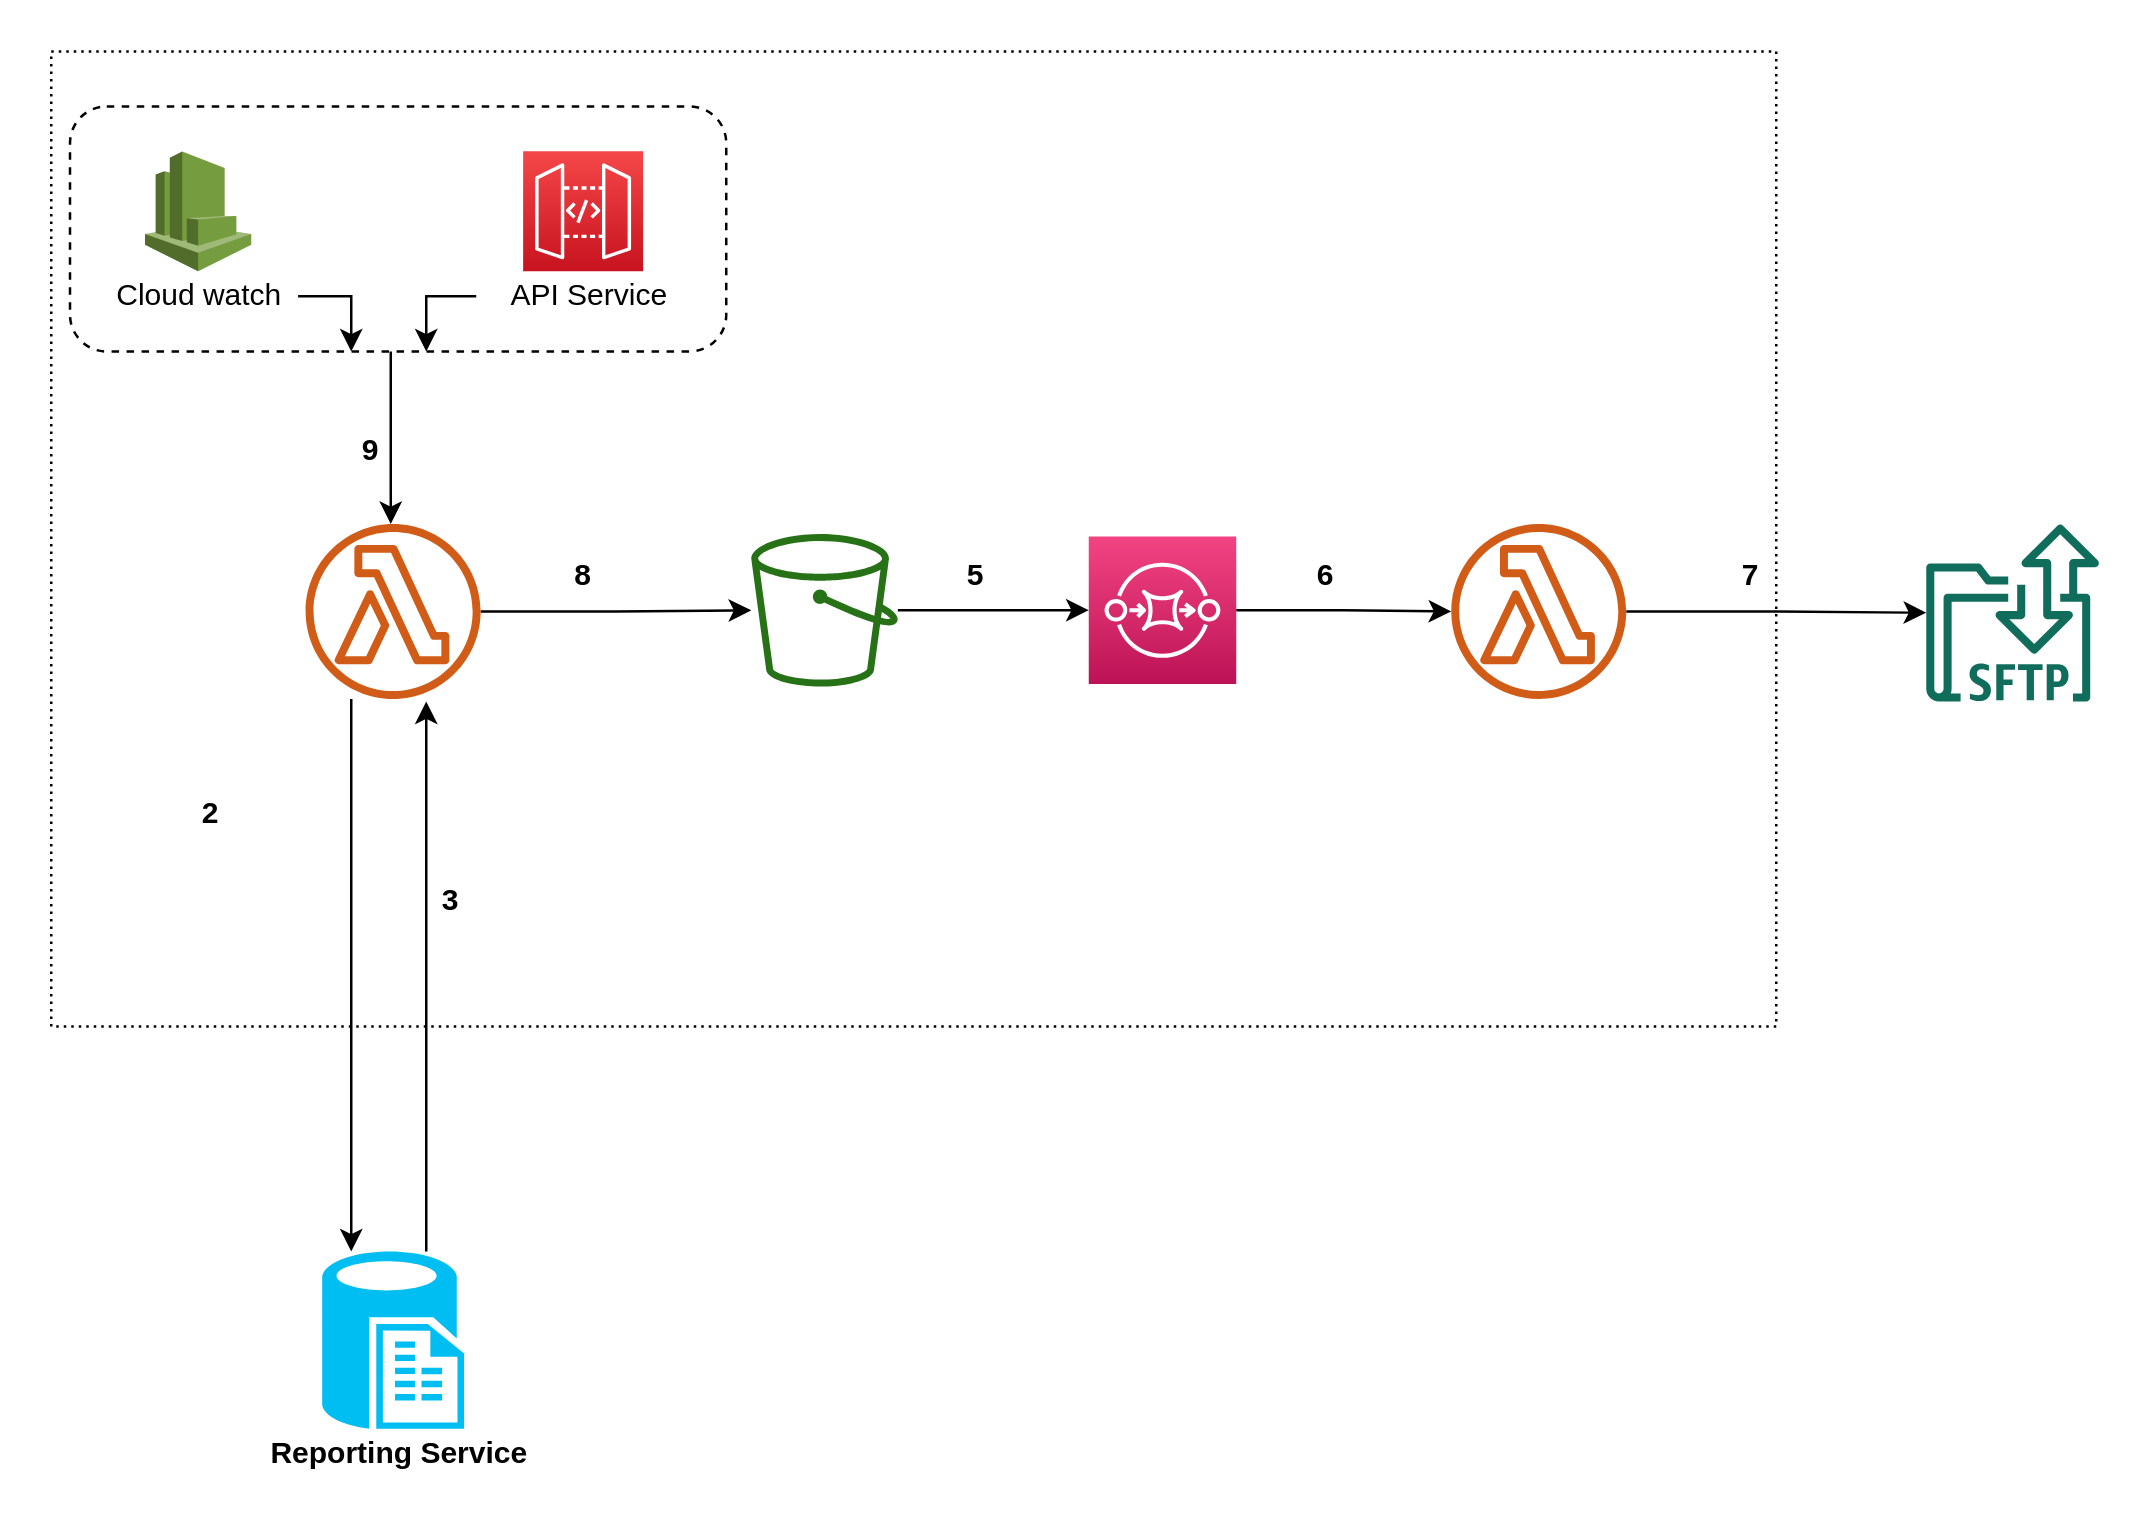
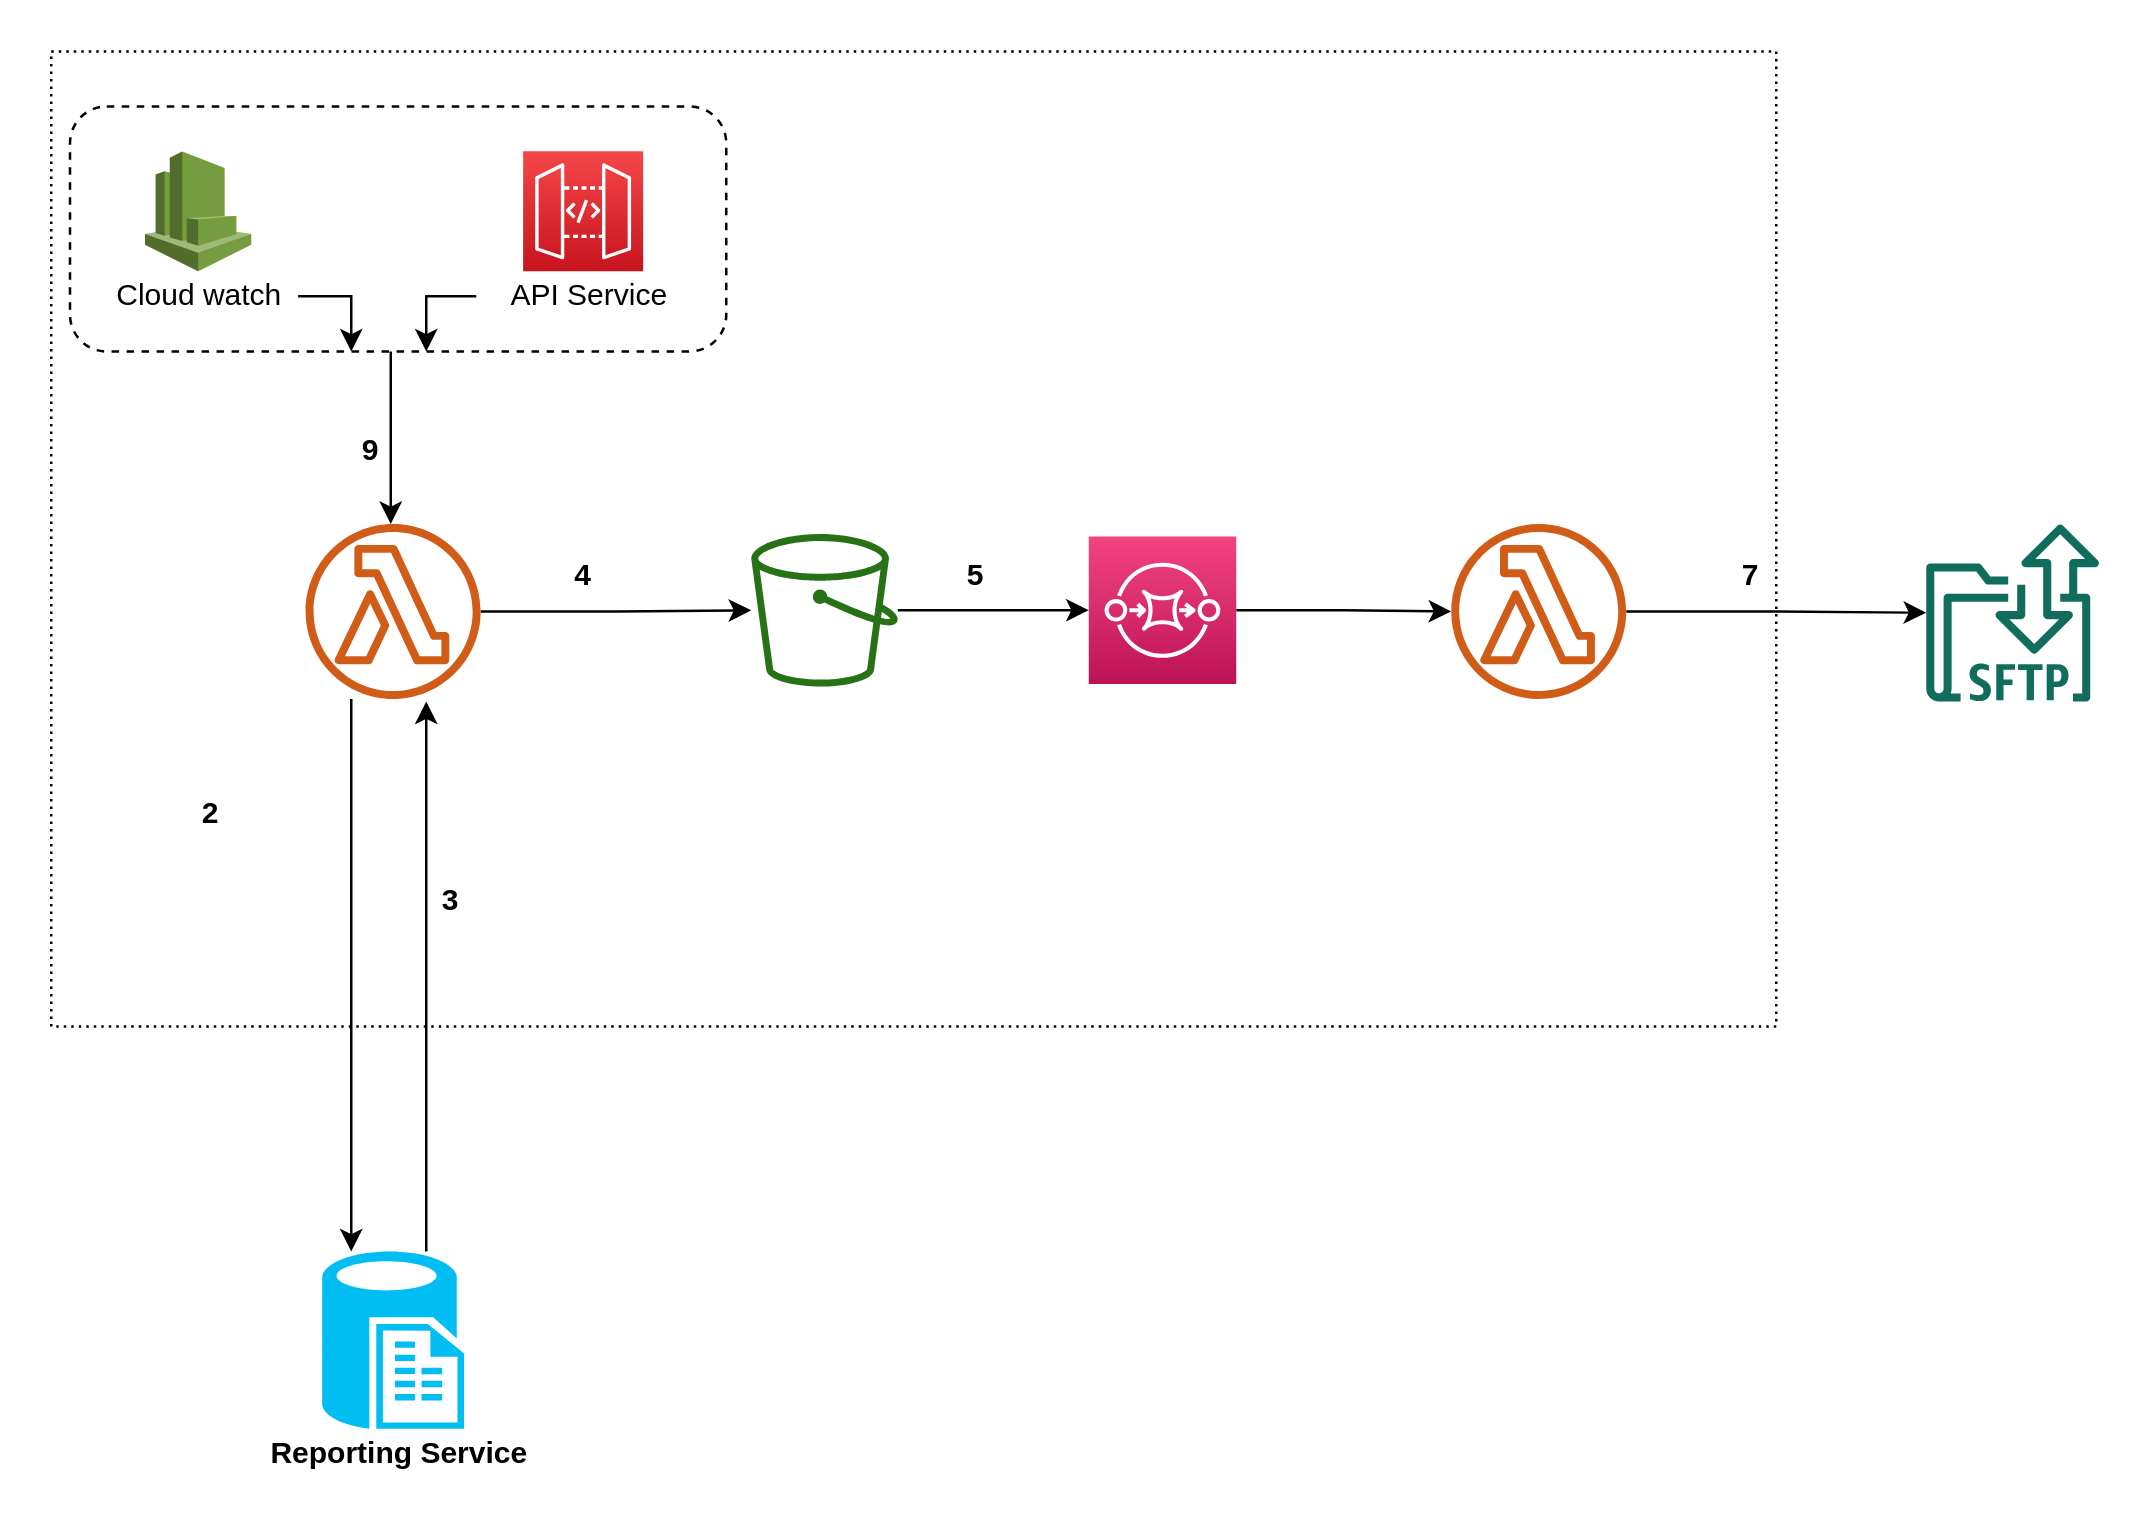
node "8": label "8" -> "4"
node "6": removed
